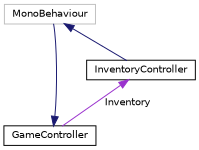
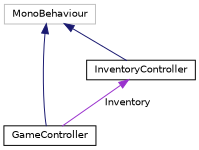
edge "MonoBehaviour" -> "GameController": reversed
